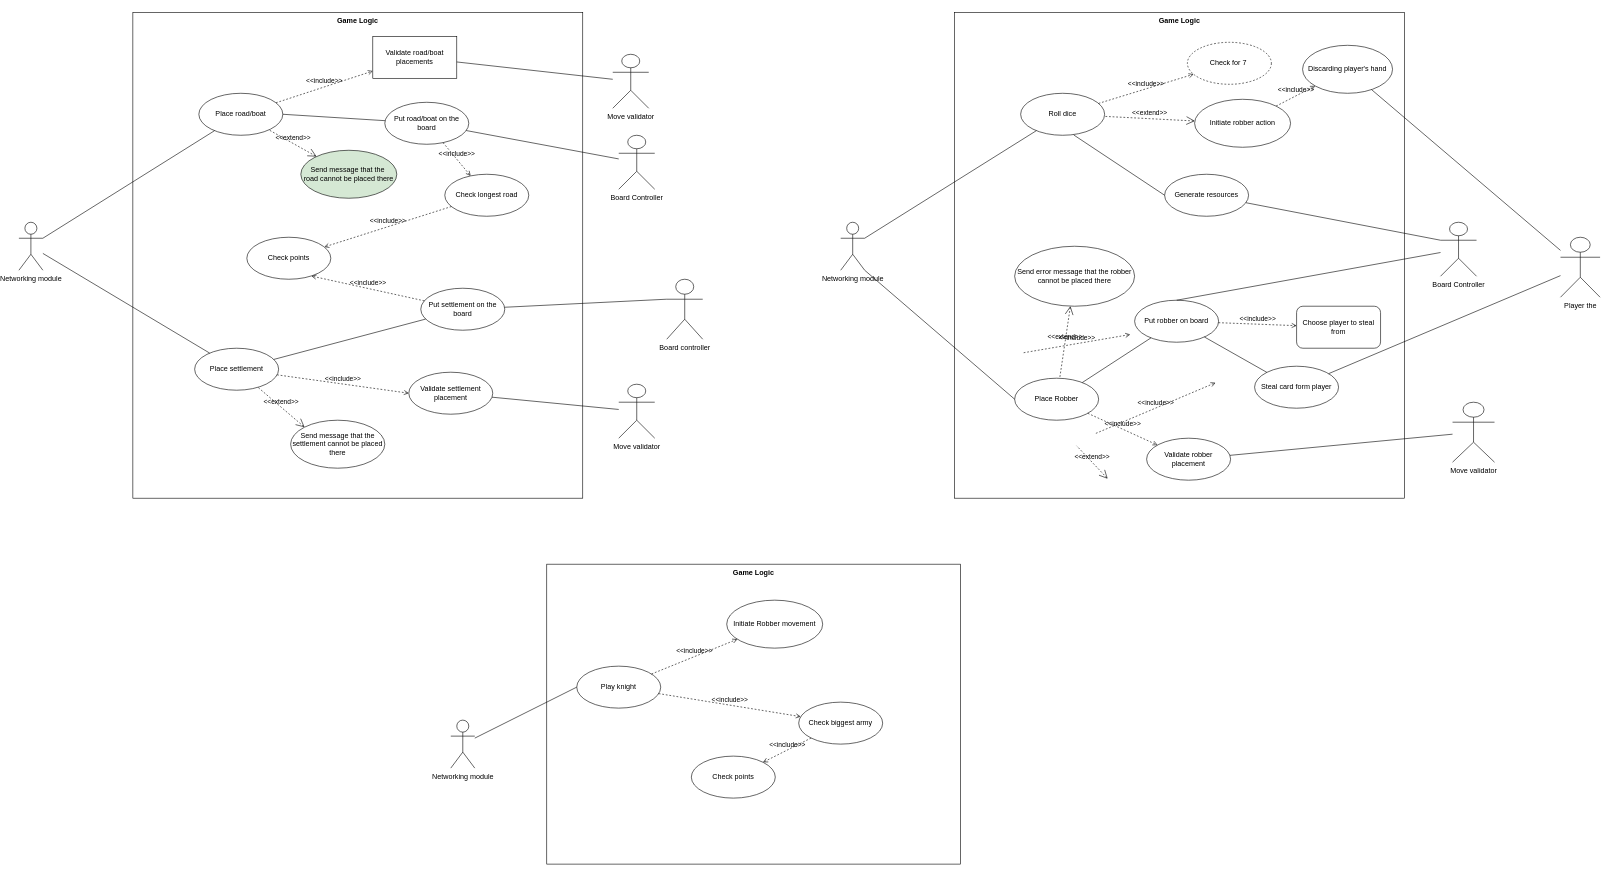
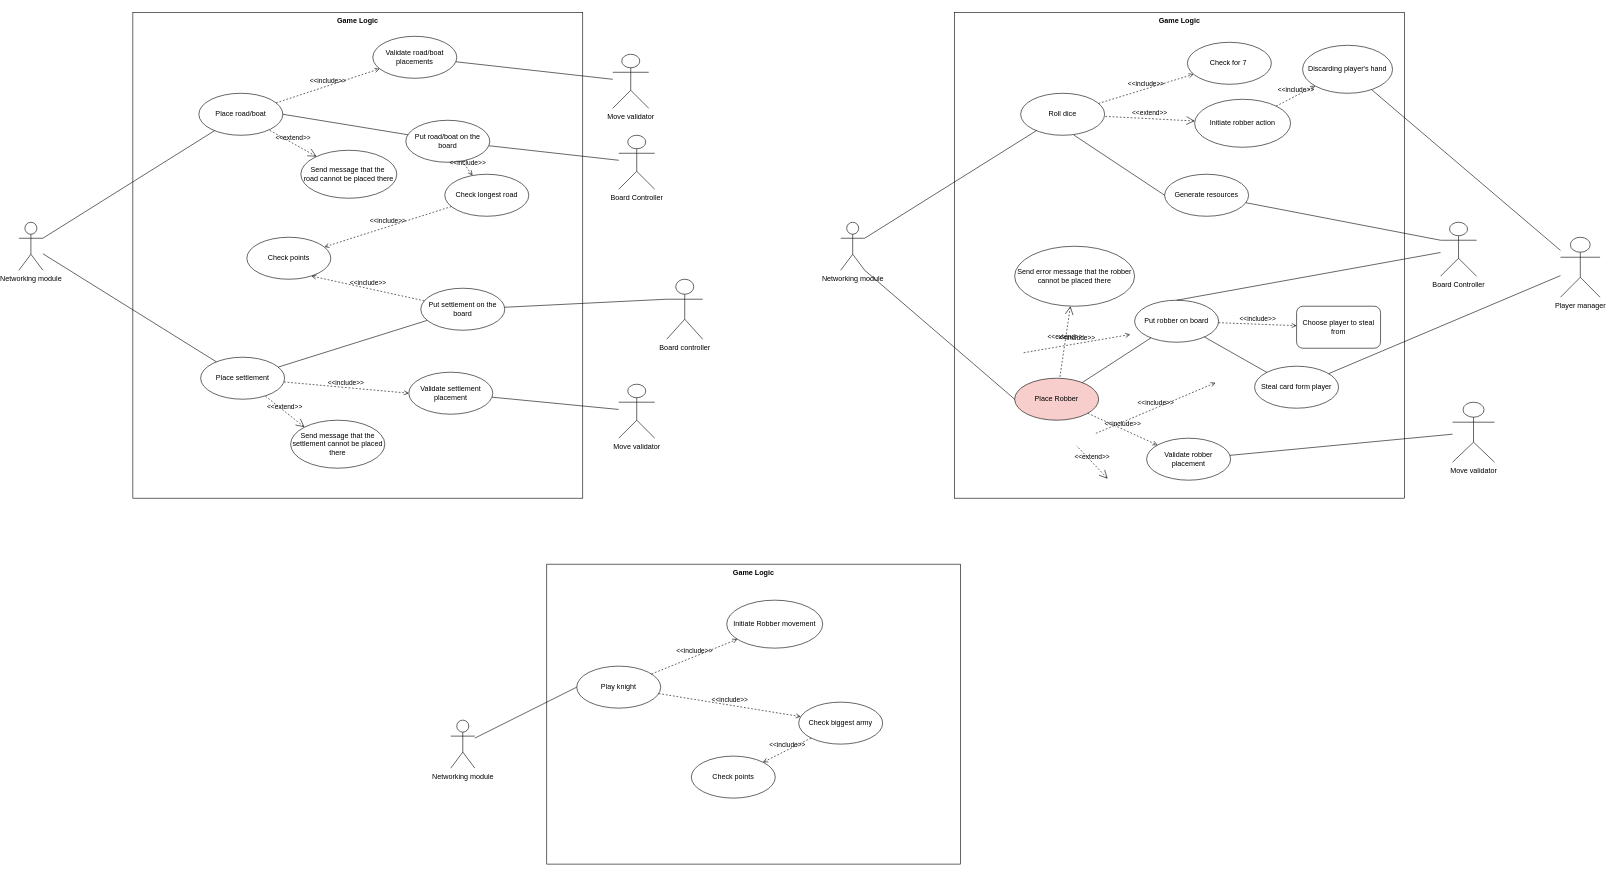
node "Validate road/boat placements": shape rectangle -> ellipse
node "Check for 7": style dashed -> solid
node "Put road/boat on the board": moved (427, 123) -> (448, 141)
node "Send message that the road cannot be placed there": fillcolor #d5e8d4 -> #ffffff
node "Player the": label "Player the" -> "Player manager"
node "Place settlement": moved (237, 369) -> (243, 378)
node "Place Robber": fillcolor #ffffff -> #f8cecc
